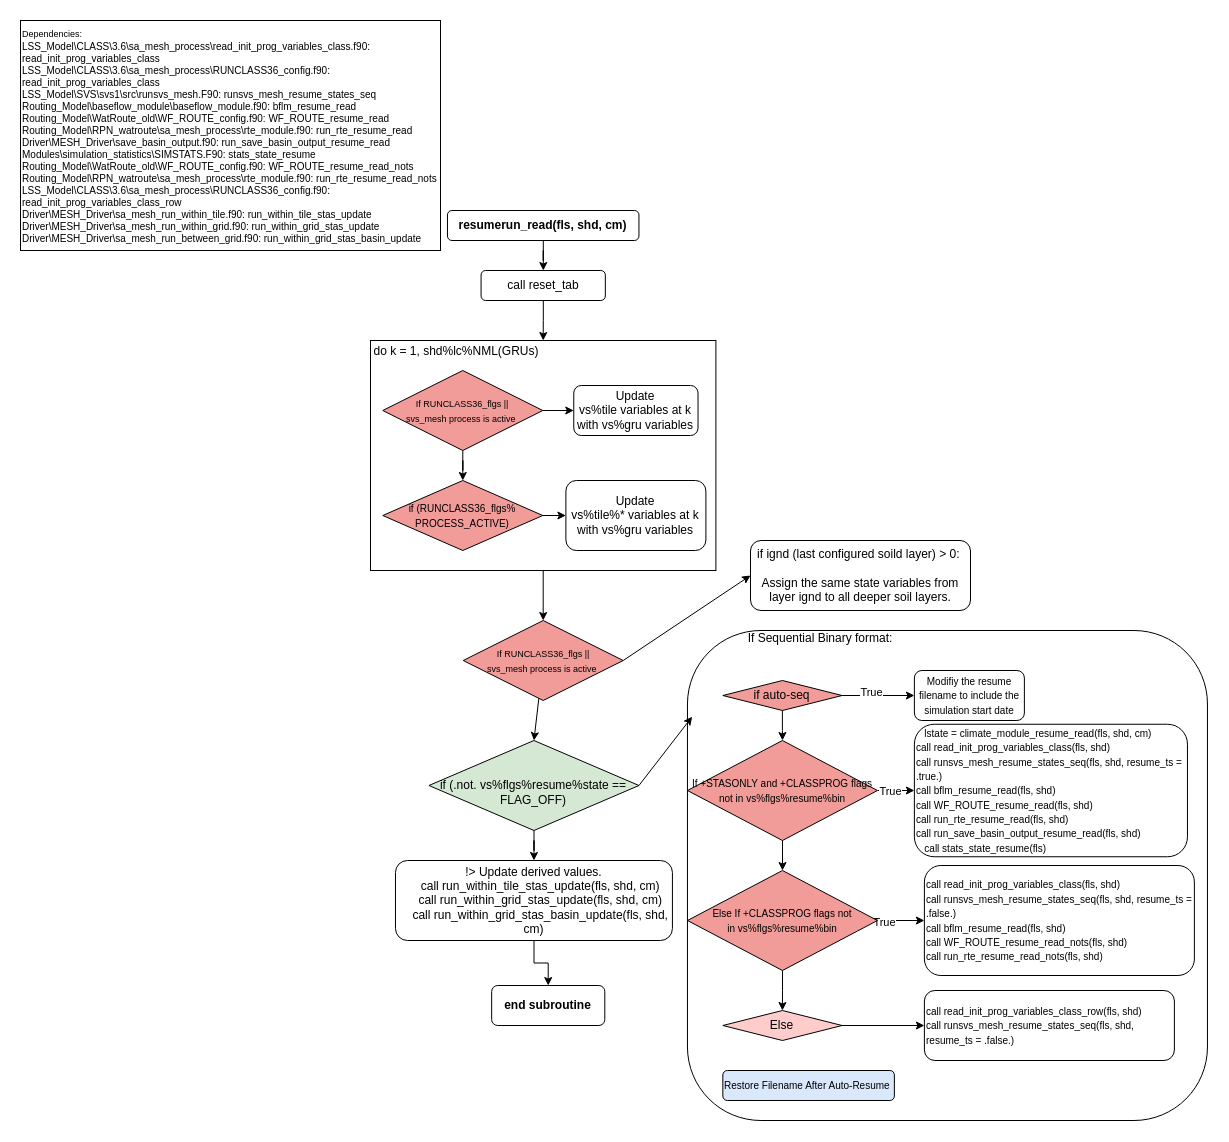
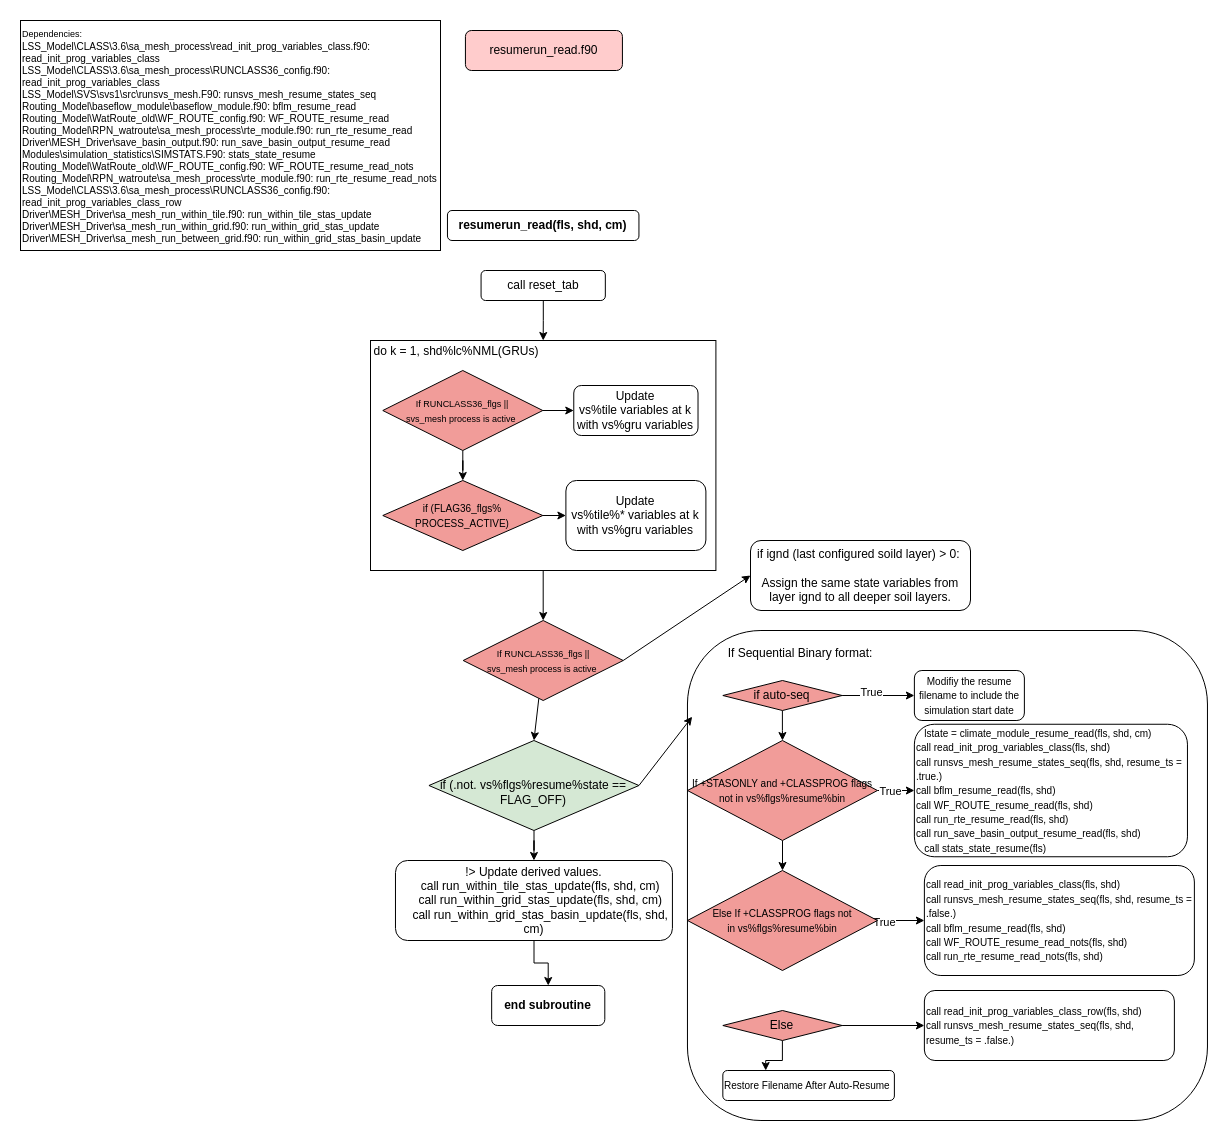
node "resumerun_read.f90": added
edge "resumerun_read(fls, shd, cm)" -> "call reset_tab": removed
node "if (RUNCLASS36_flgs% PROCESS_ACTIVE)": label "if (RUNCLASS36_flgs% PROCESS_ACTIVE)" -> "if (FLAG36_flgs% PROCESS_ACTIVE)"
node "If Sequential Binary format:": moved (821, 646) -> (801, 661)
edge "Else If +CLASSPROG flags not in vs%flgs%resume%bin" -> "Else": removed
node "Else": fillcolor #ffcccc -> #f19c99
edge "Else" -> "Restore Filename After Auto-Resume": added
node "Restore Filename After Auto-Resume": fillcolor #dae8fc -> #ffffff
